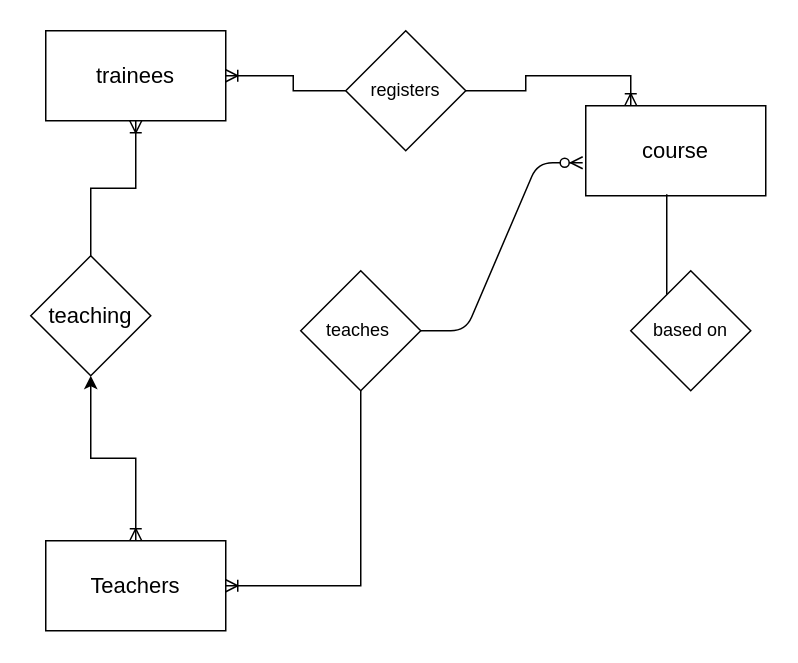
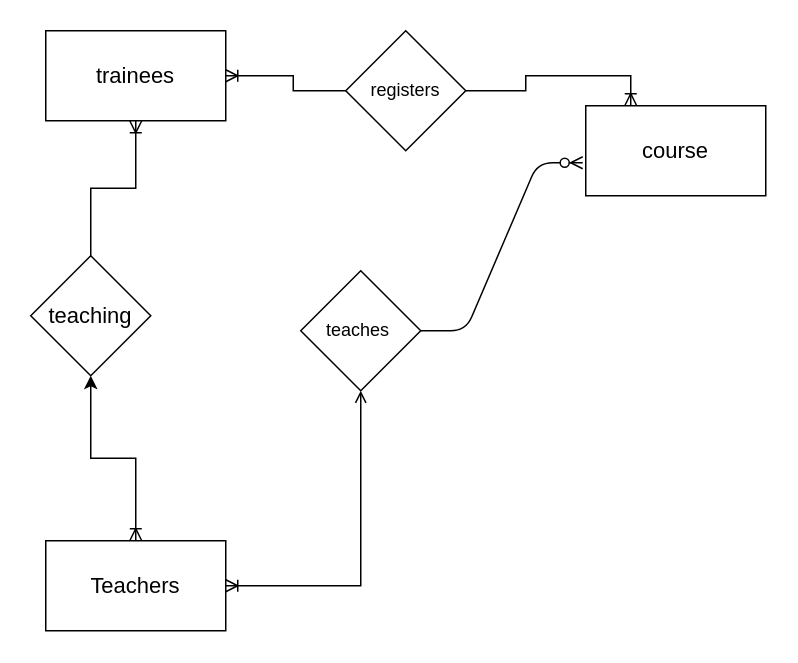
edge "course" -- "based on": removed
node "based on": removed
edge "teaches" -> "Teachers": arrowhead none -> open
